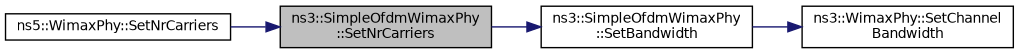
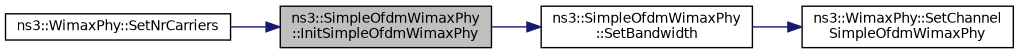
node "ns5::WimaxPhy::SetNrCarriers": label "ns5::WimaxPhy::SetNrCarriers" -> "ns3::WimaxPhy::SetNrCarriers"
node "ns3::SimpleOfdmWimaxPhy ::SetNrCarriers": label "ns3::SimpleOfdmWimaxPhy ::SetNrCarriers" -> "ns3::SimpleOfdmWimaxPhy ::InitSimpleOfdmWimaxPhy"
node "ns3::WimaxPhy::SetChannel Bandwidth": label "ns3::WimaxPhy::SetChannel Bandwidth" -> "ns3::WimaxPhy::SetChannel SimpleOfdmWimaxPhy"
